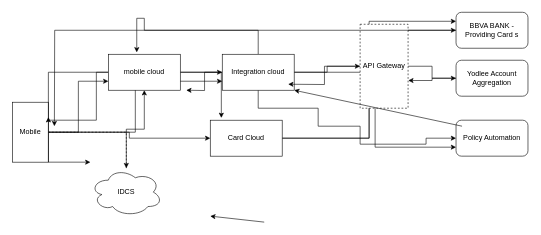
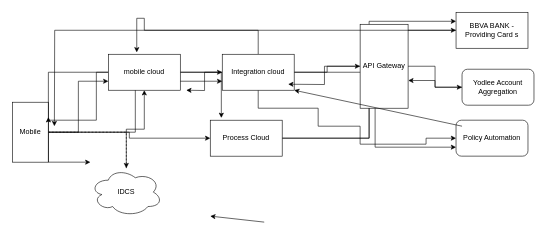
node "BBVA BANK -Providing Card s": shape rounded rectangle -> rectangle
node "API Gateway": style dashed -> solid
node "Yodlee Account Aggregation": moved (492, 78) -> (498, 87)
node "Card Cloud": label "Card Cloud" -> "Process Cloud"
